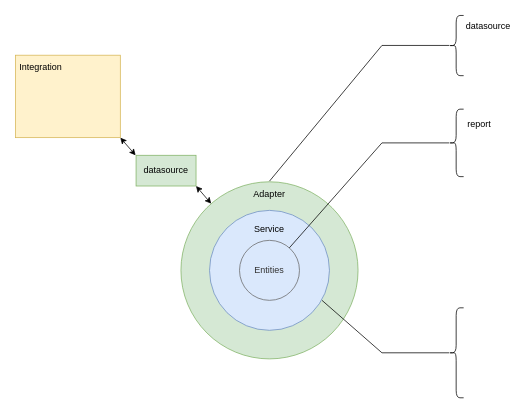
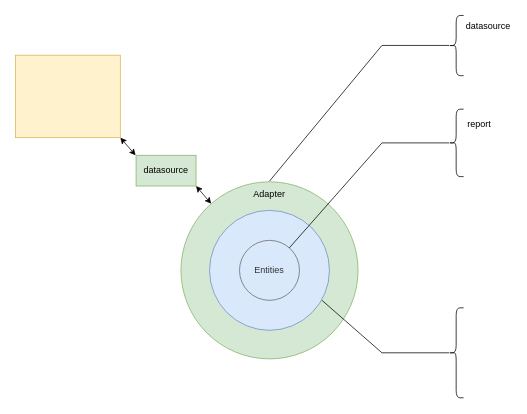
node "Integration": removed
node "Service": removed
